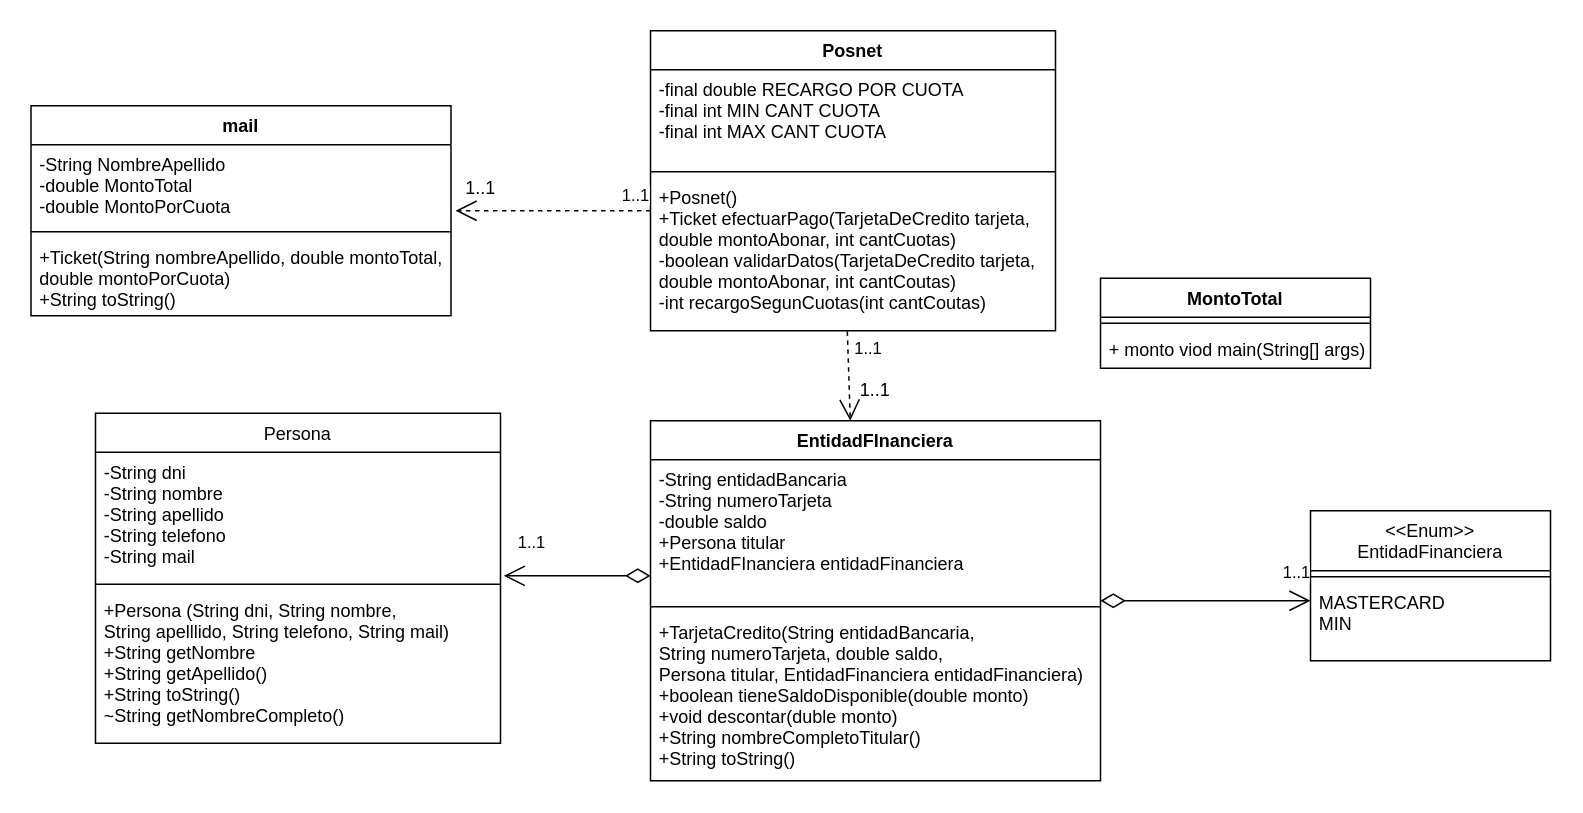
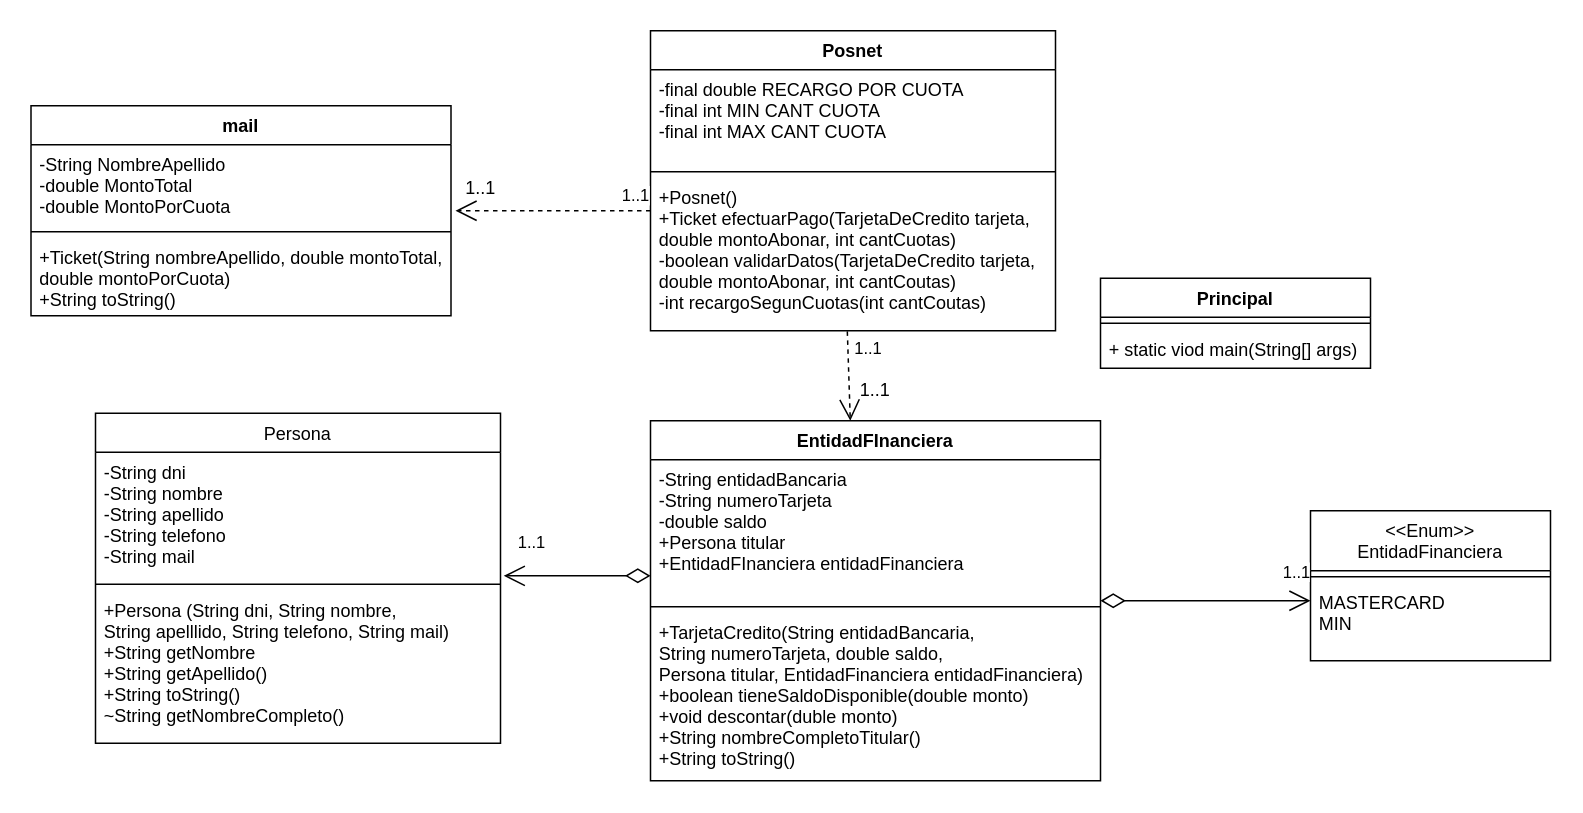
node "MontoTotal": label "MontoTotal" -> "Principal"
node "+ monto viod main(String[] args)": label "+ monto viod main(String[] args)" -> "+ static viod main(String[] args)"
